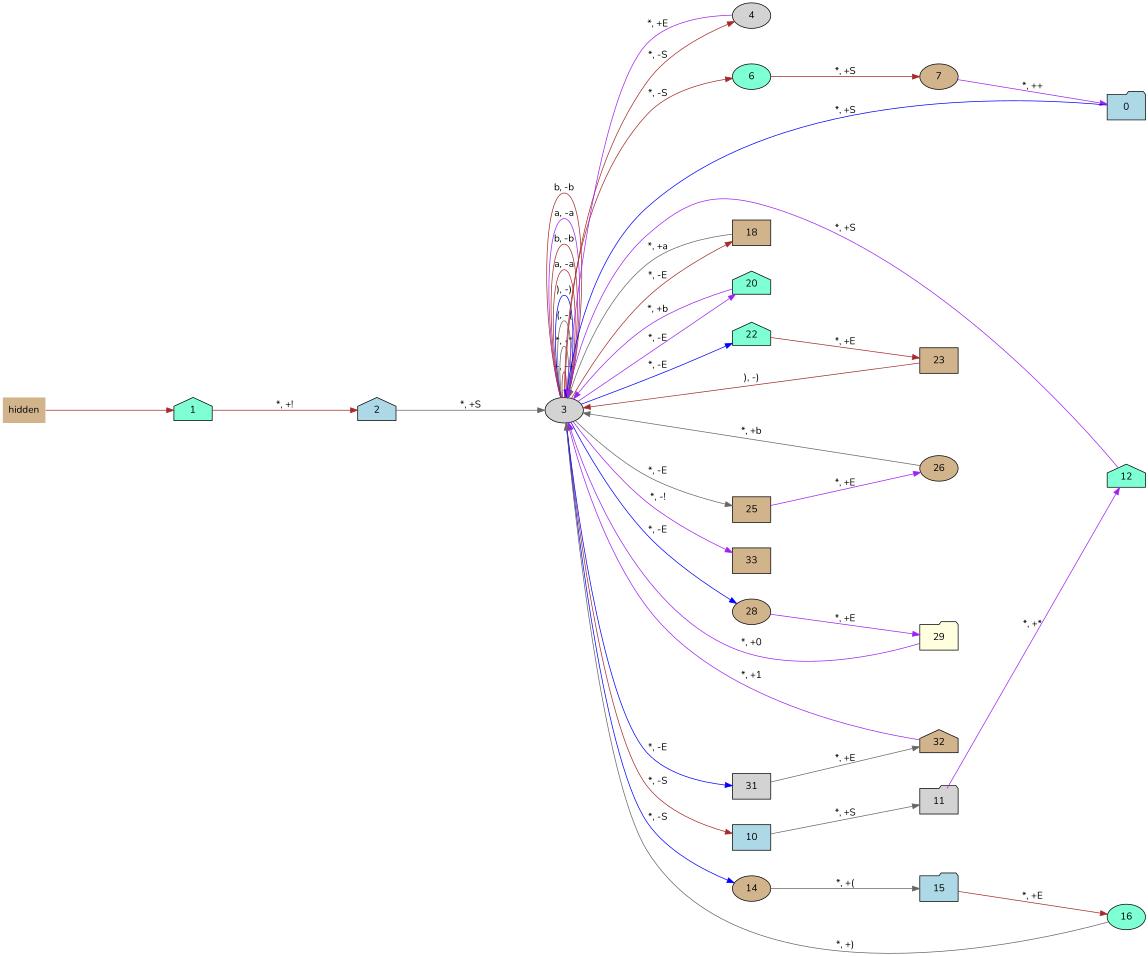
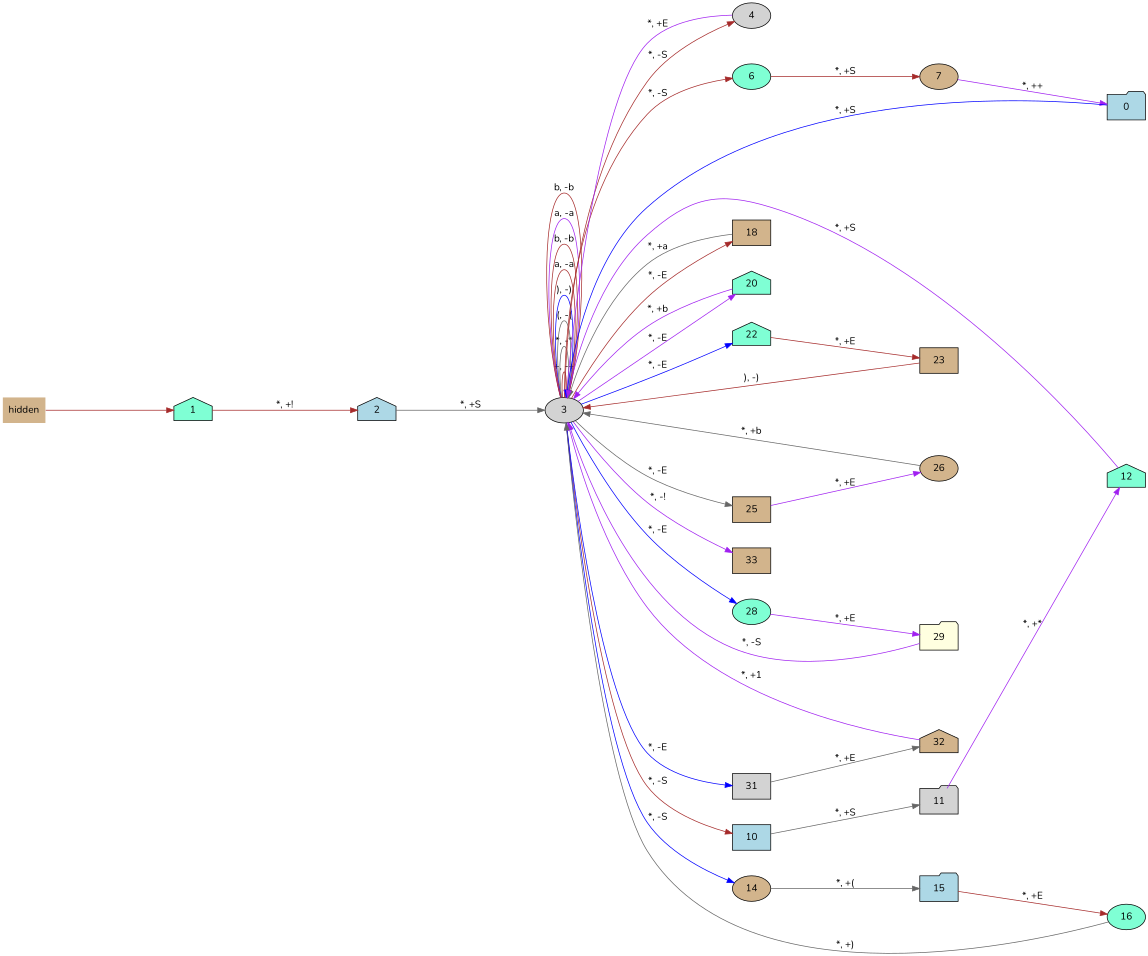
node "28": fillcolor tan -> aquamarine
edge "29" -> "3": label "*, +0" -> "*, -S"
